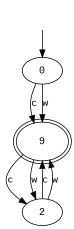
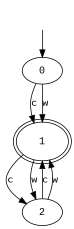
node "9": label "9" -> "1"
